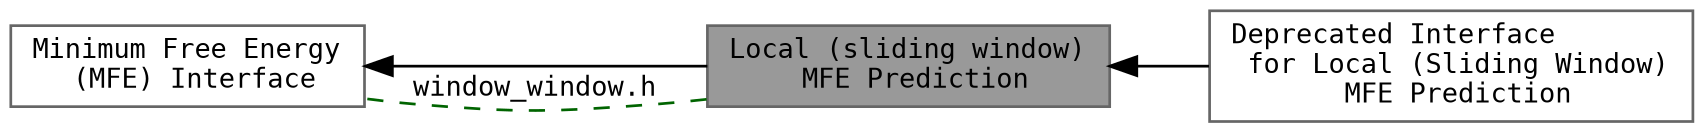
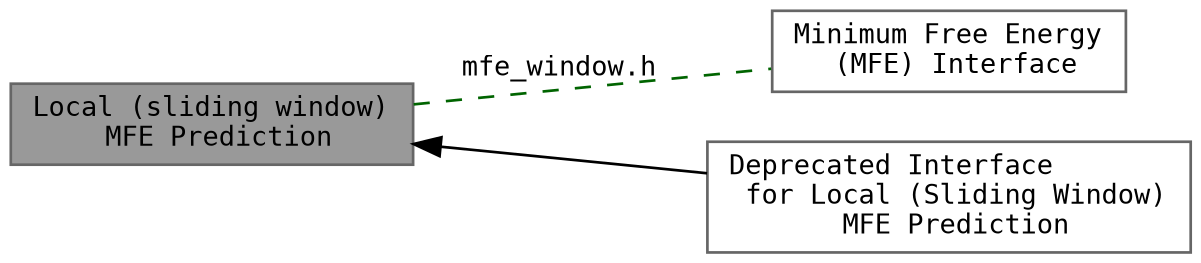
edge "Local (sliding window) MFE Prediction" -> "Minimum Free Energy (MFE) Interface": removed
edge "Minimum Free Energy (MFE) Interface" -- "Local (sliding window) MFE Prediction": label "window_window.h" -> "mfe_window.h"
